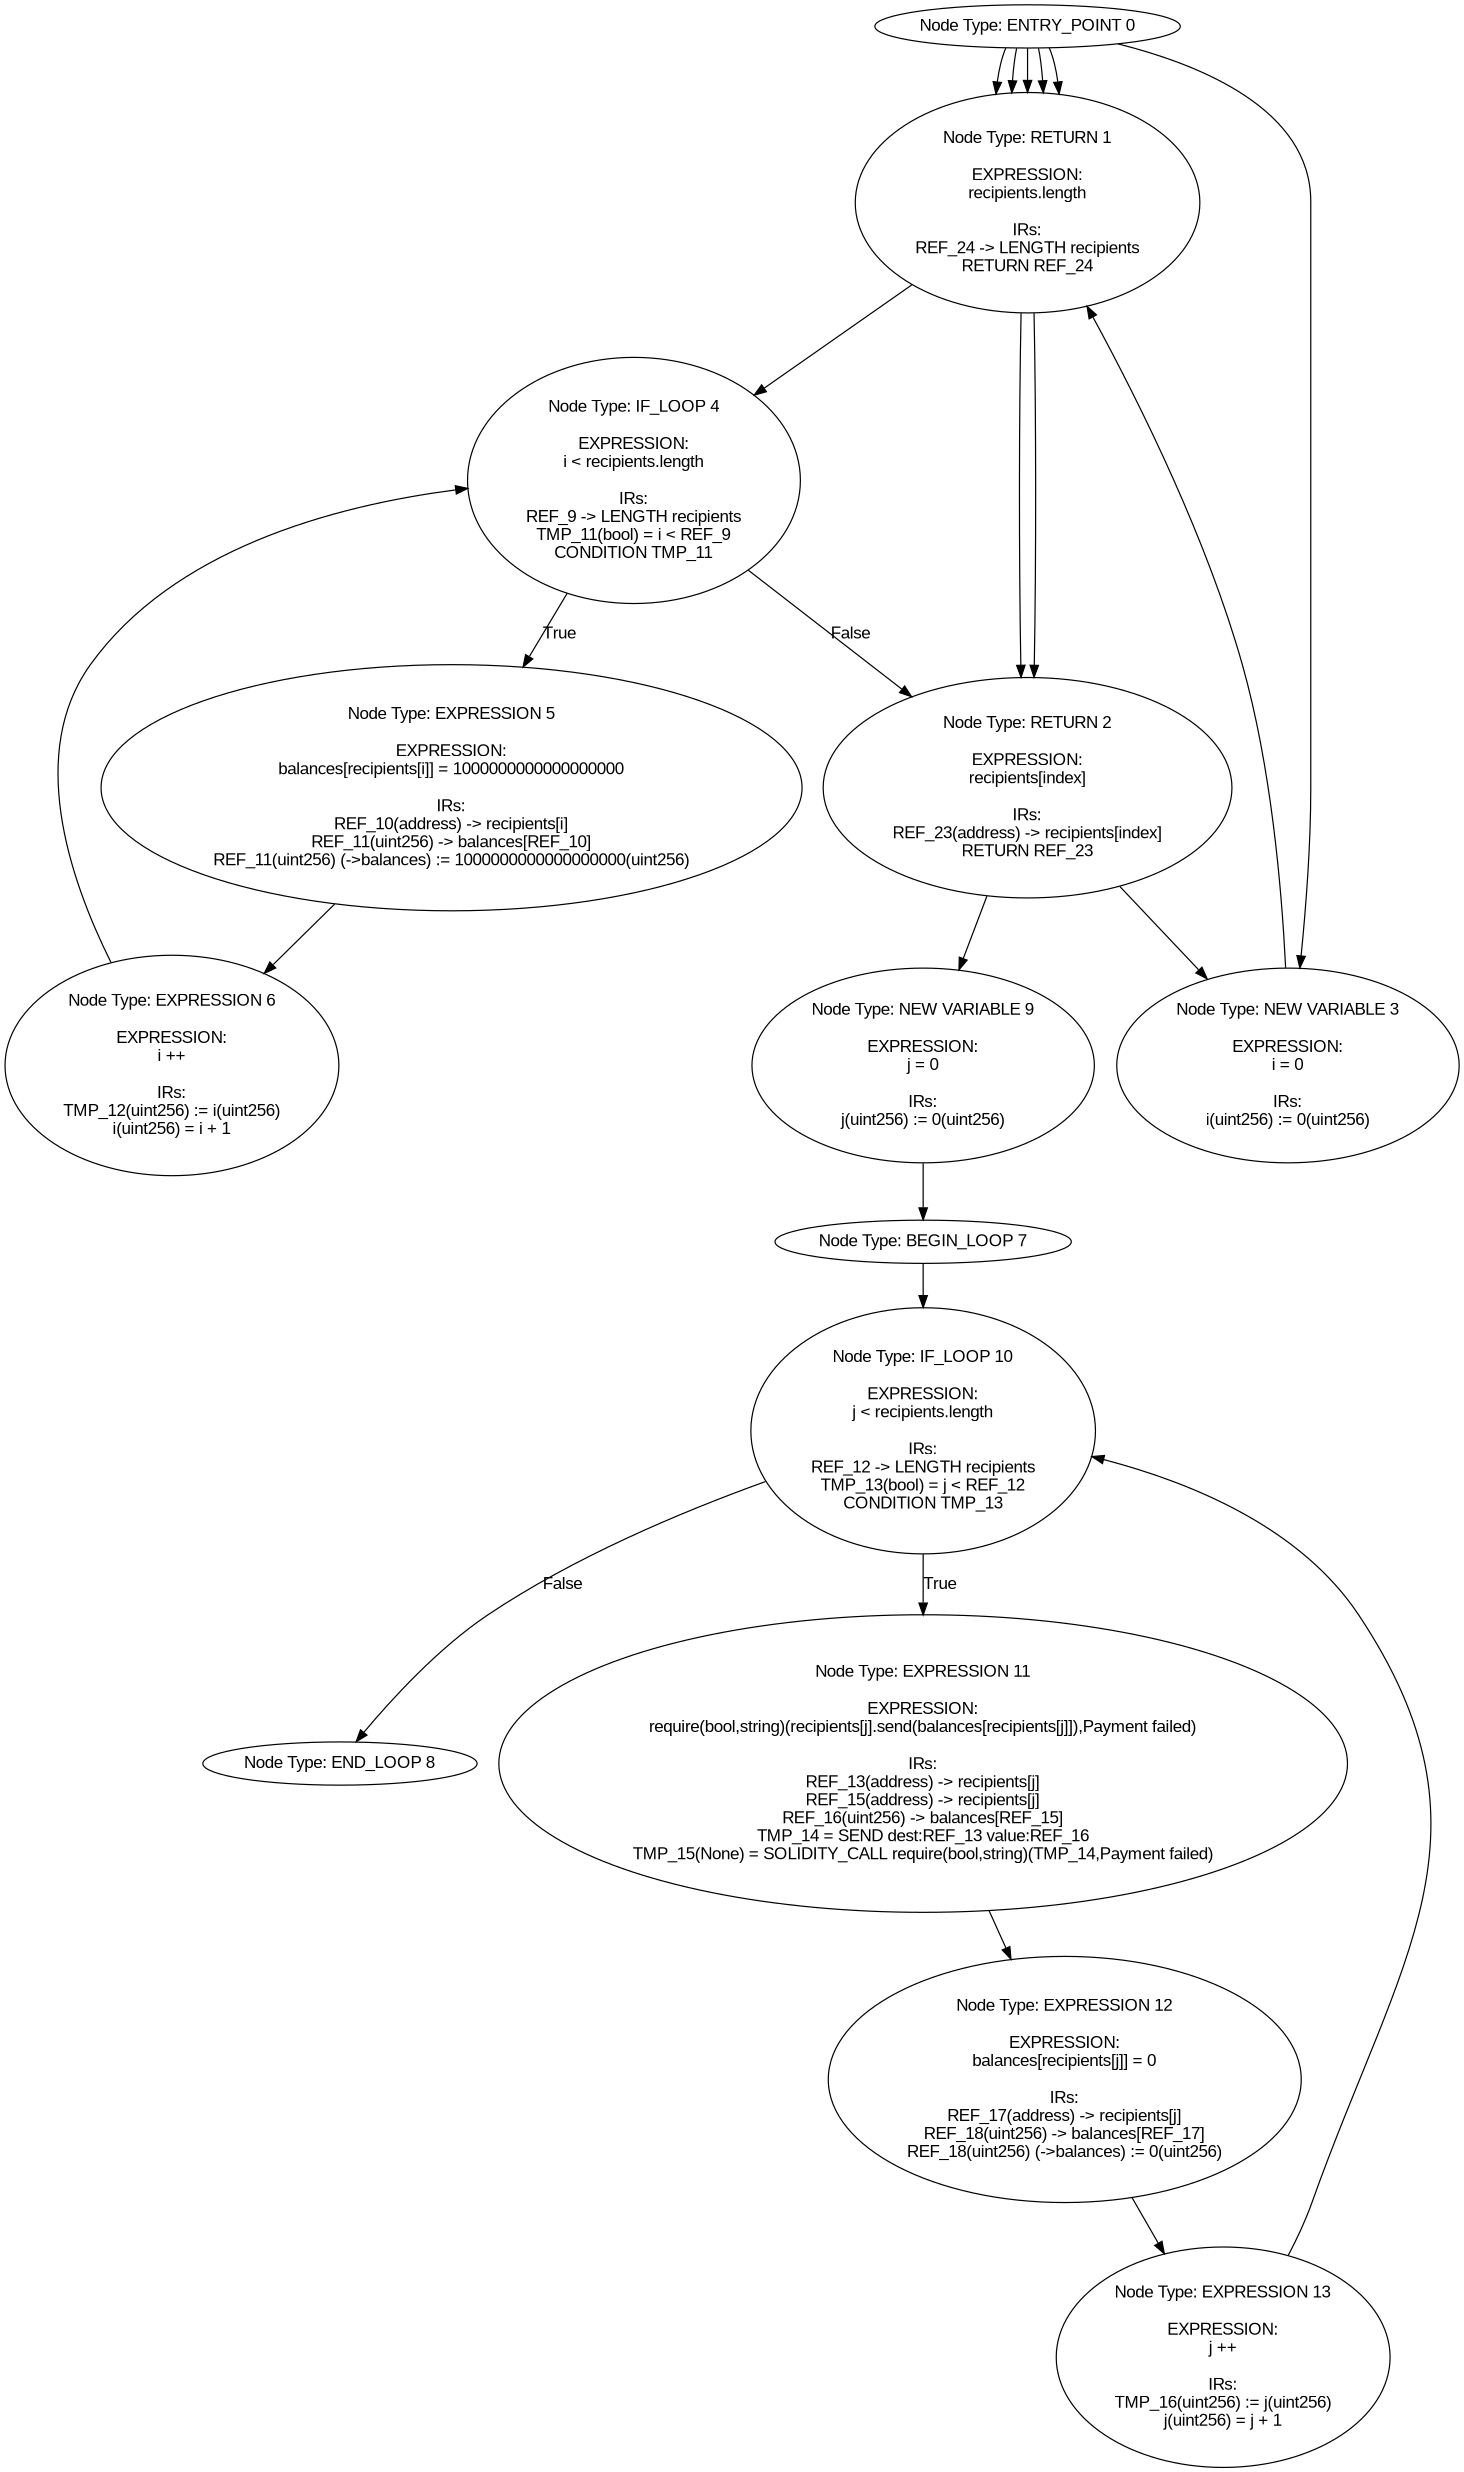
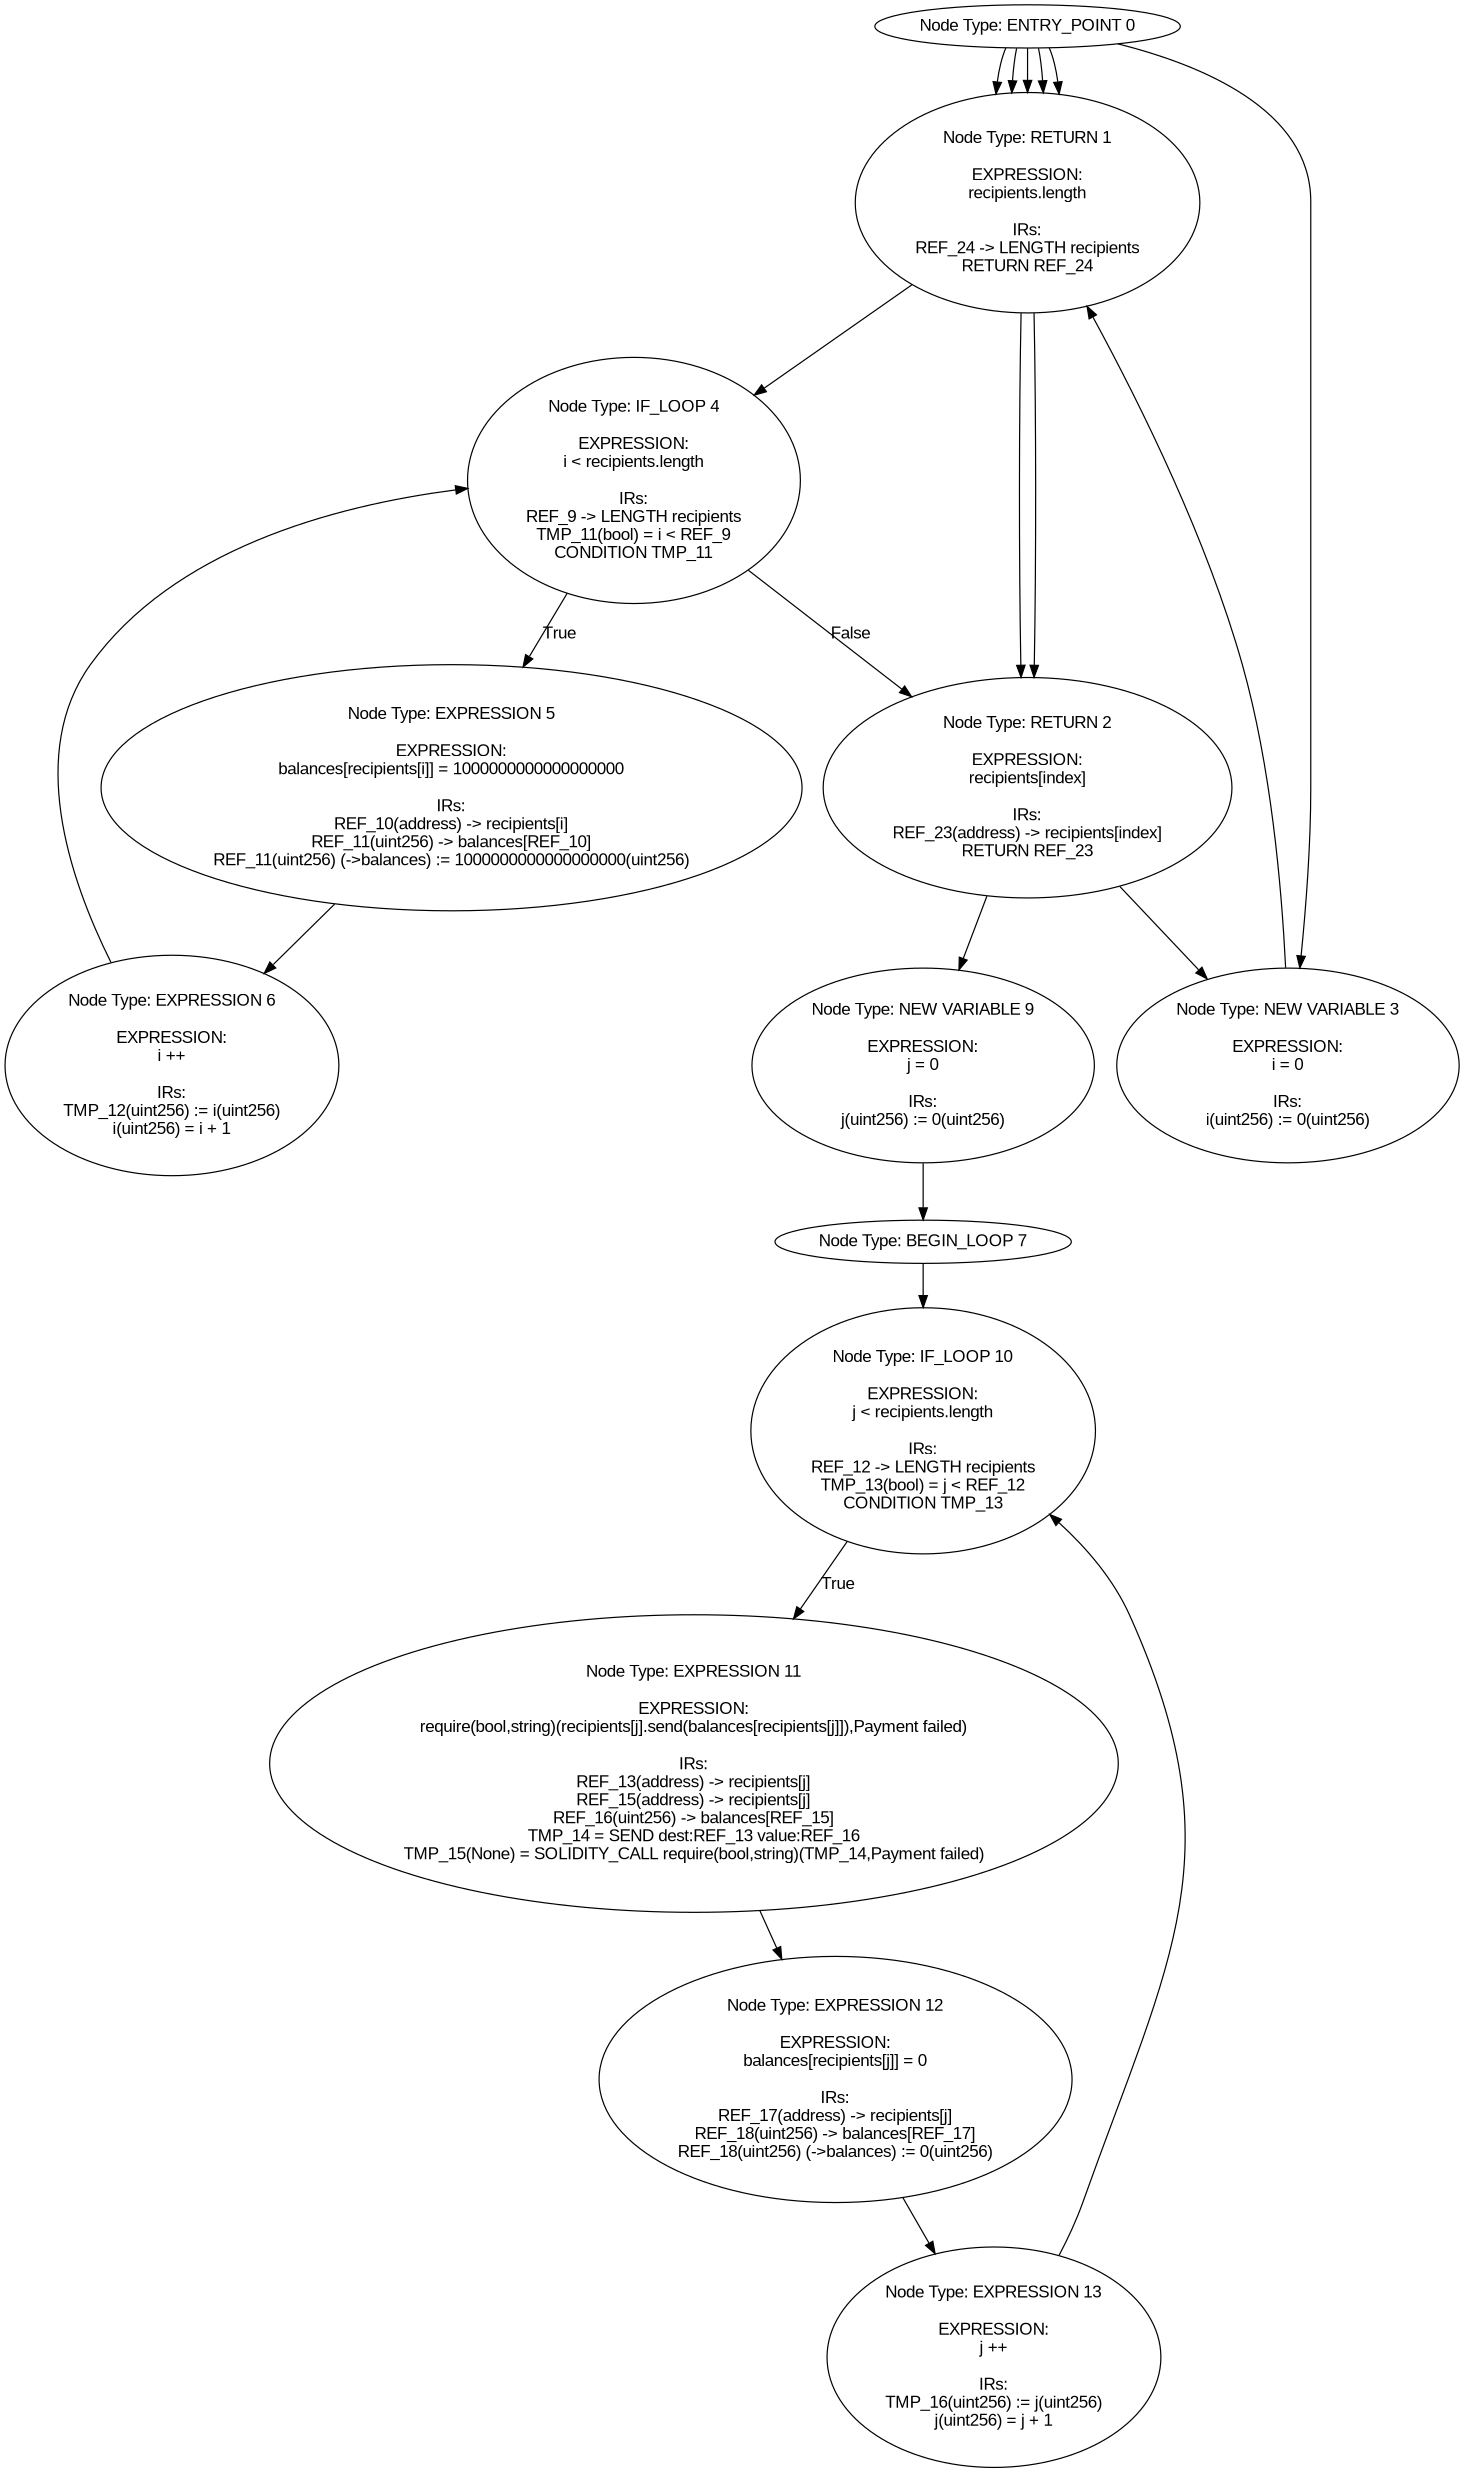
node "Node Type: END_LOOP 8": removed
